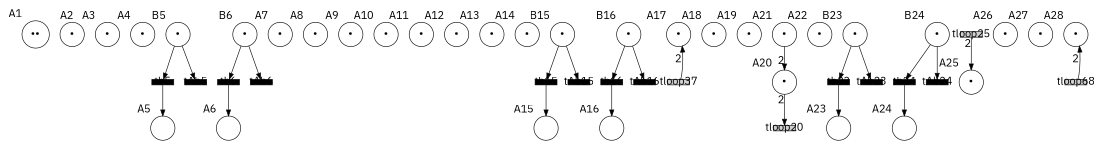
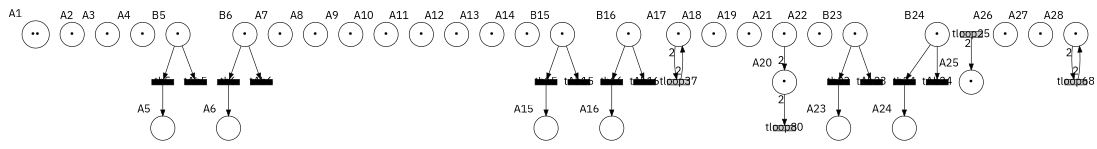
edge "• A17" -> "tloop37": added, label "2"
edge "• A28" -> "tloop68": added, label "2"
node "tloop20": label "tloop20" -> "tloop80"
